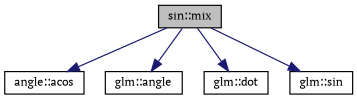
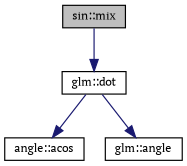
edge "sin::mix" -> "glm::angle": now "glm::dot" -> "glm::angle"
edge "sin::mix" -> "angle::acos": now "glm::dot" -> "angle::acos"
node "glm::sin": removed
